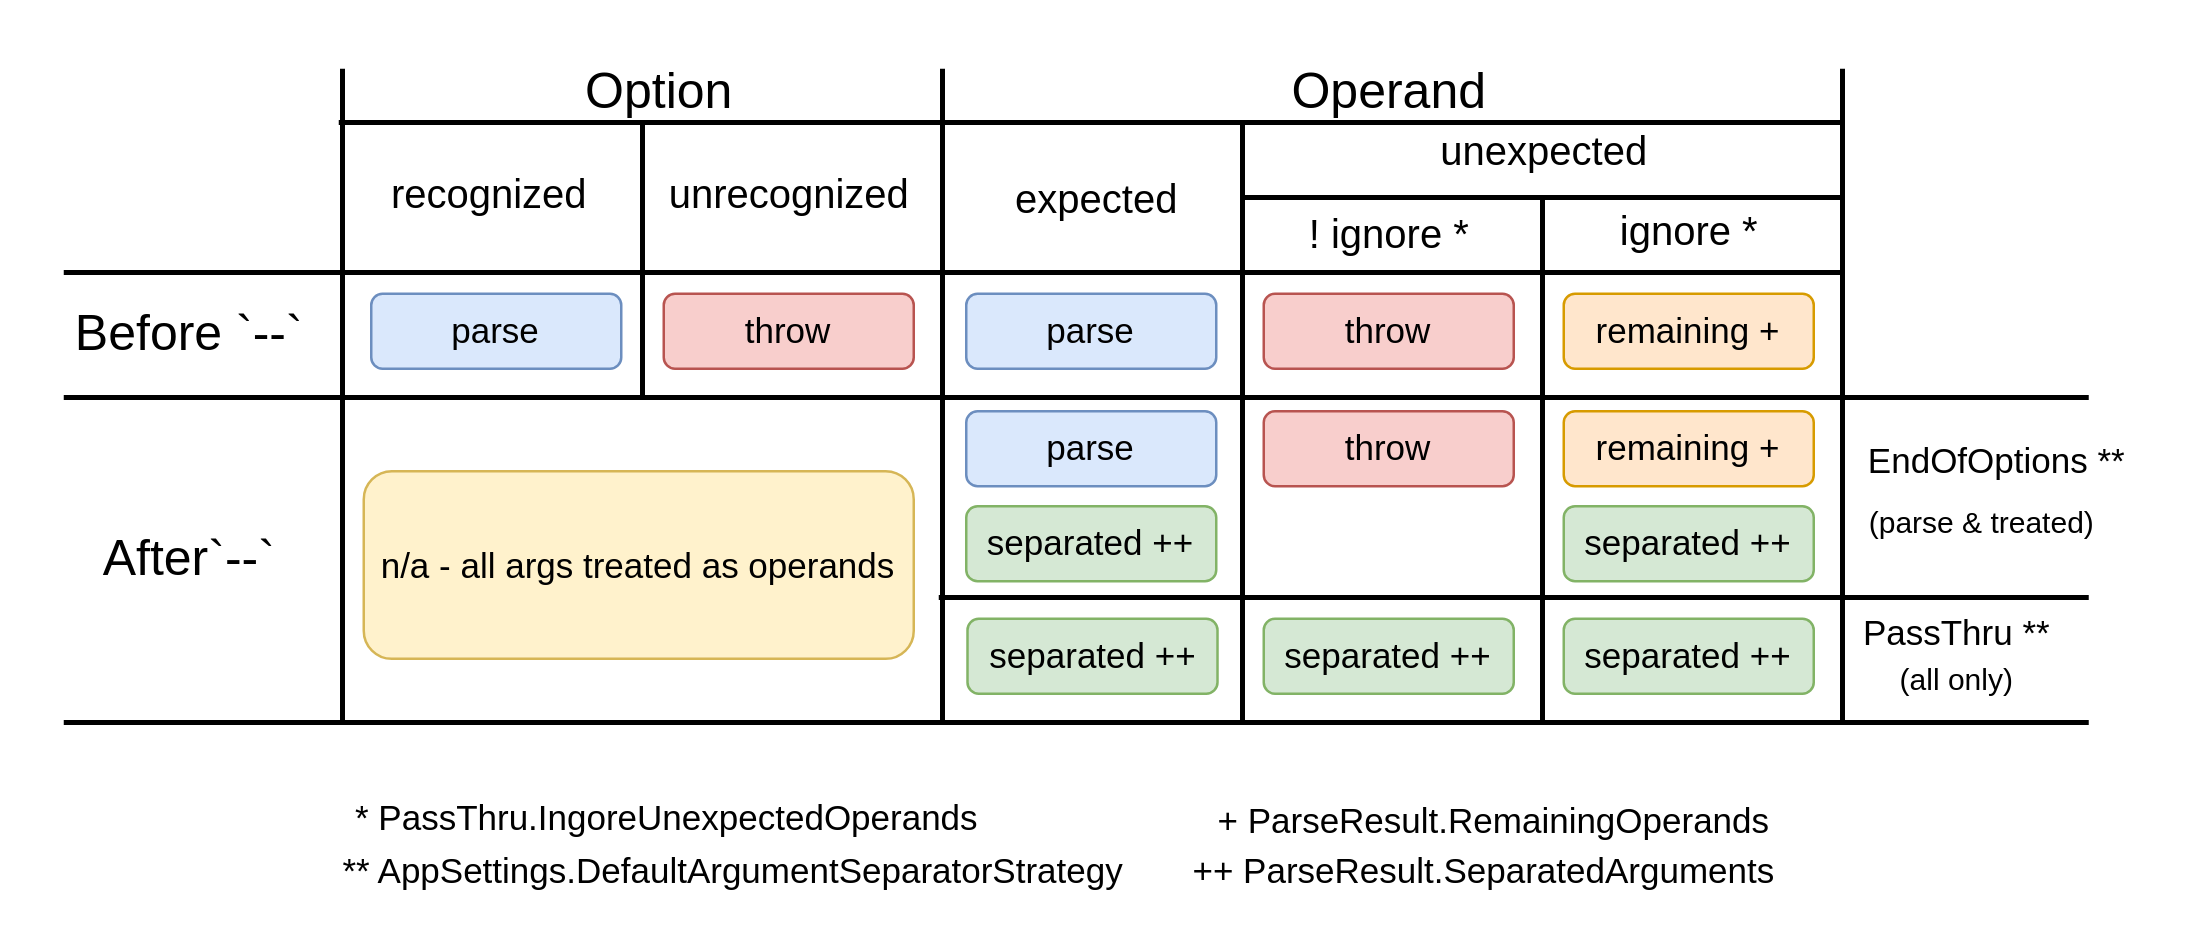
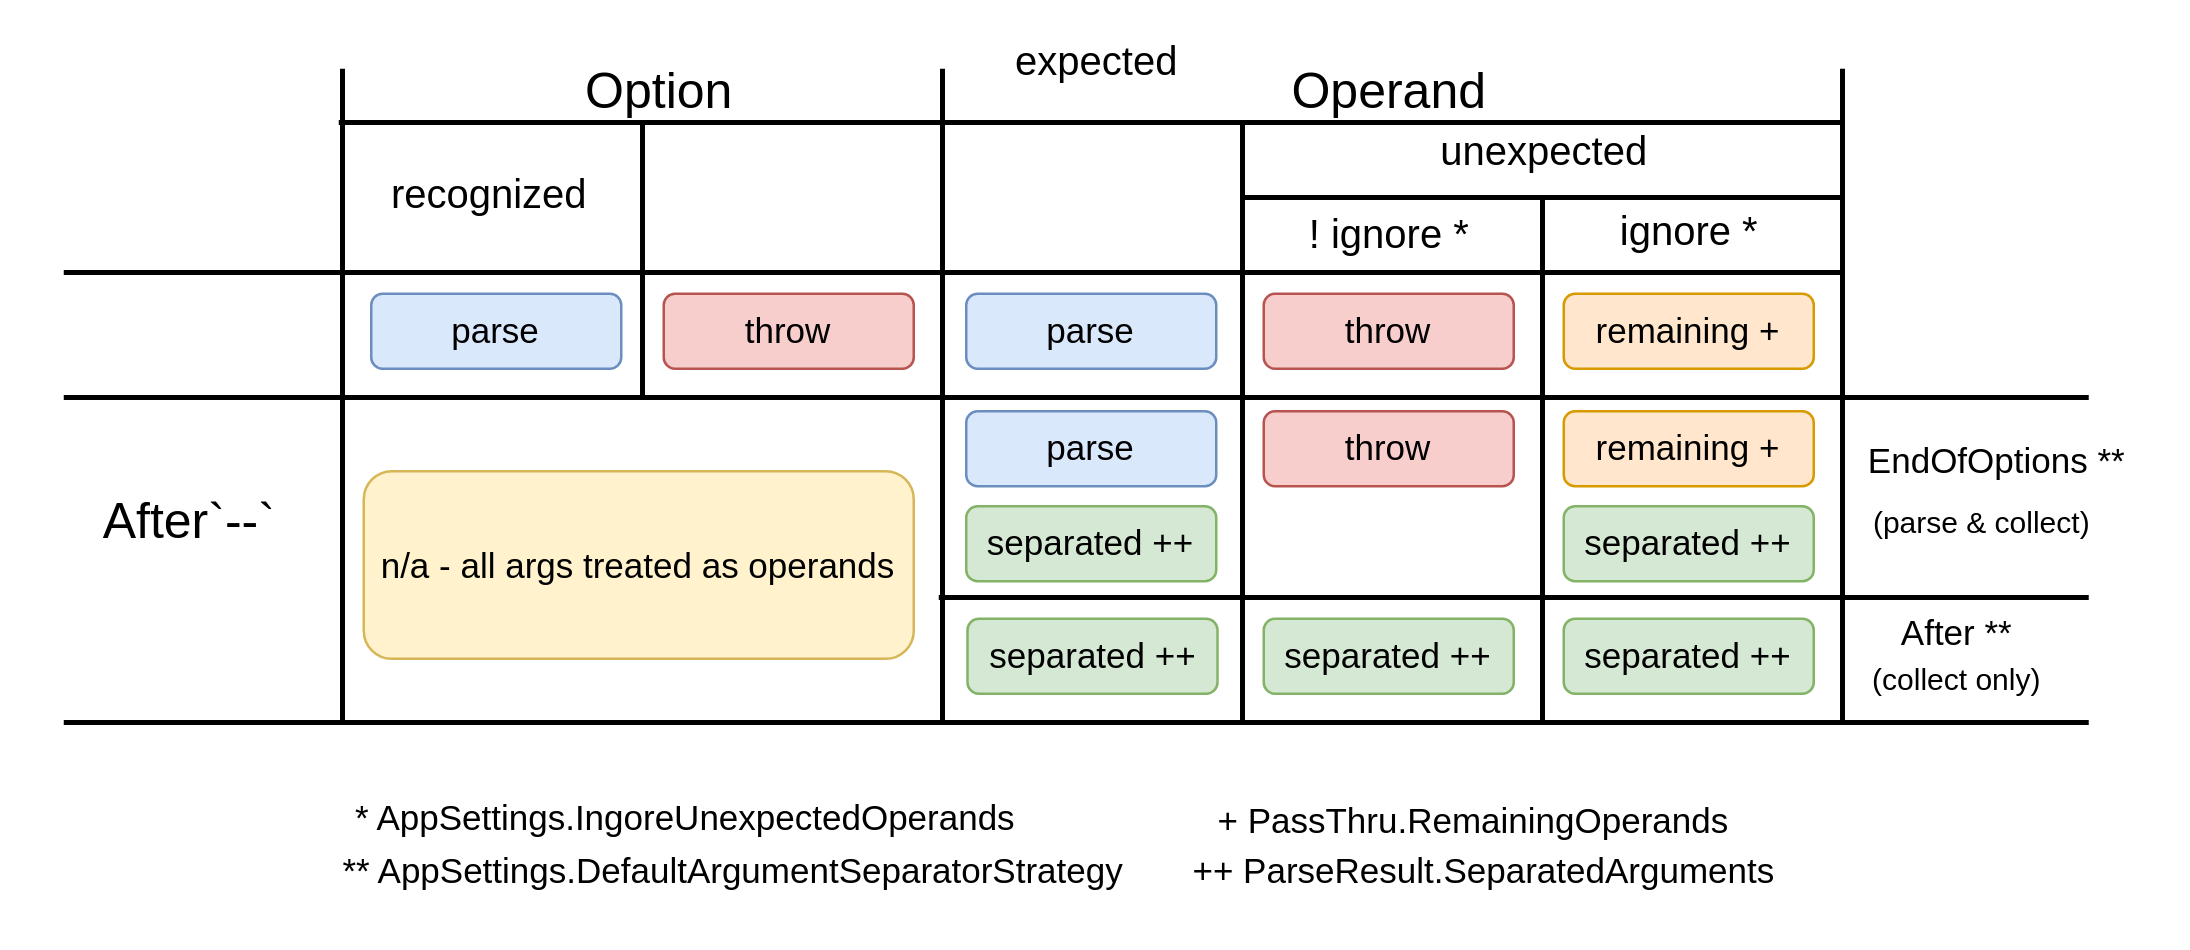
node "unrecognized": removed
node "expected": moved (1096, 198) -> (1096, 60)
node "Before `--`": removed
node "(parse & treated)": label "(parse & treated)" -> "(parse & collect)"
node "After`--`": moved (189, 556) -> (189, 519)
node "PassThru **": label "PassThru **" -> "After **"
node "(all only)": label "(all only)" -> "(collect only)"
node "* PassThru.IngoreUnexpectedOperands": label "* PassThru.IngoreUnexpectedOperands" -> "* AppSettings.IngoreUnexpectedOperands"
node "+ ParseResult.RemainingOperands": label "+ ParseResult.RemainingOperands" -> "+ PassThru.RemainingOperands"
